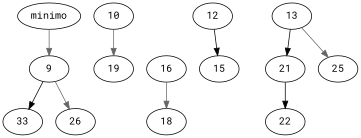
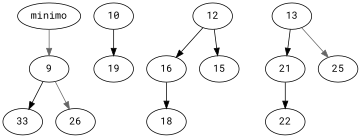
edge "10" -> "19": color gray40 -> black
edge "12" -> "16": added
edge "16" -> "18": color gray40 -> black
